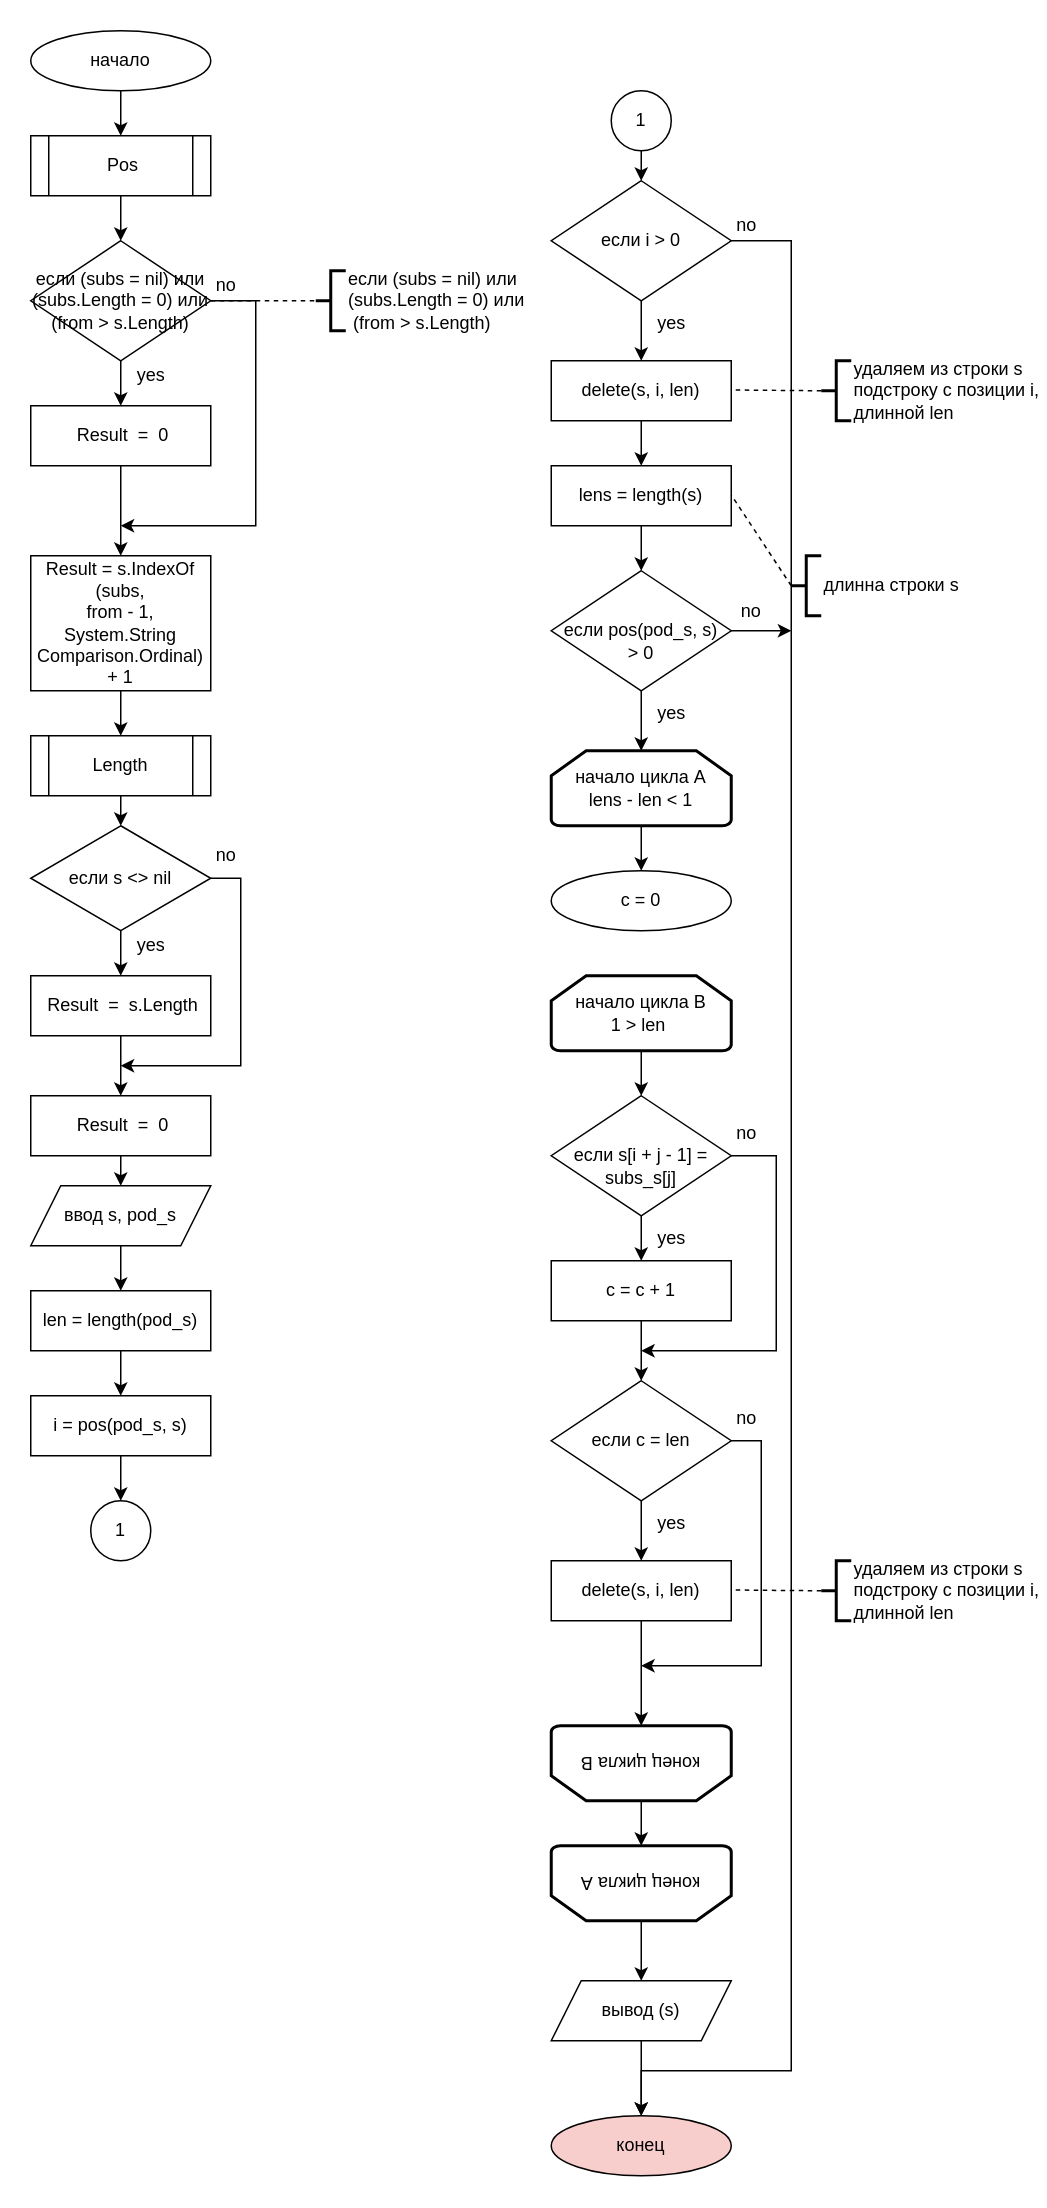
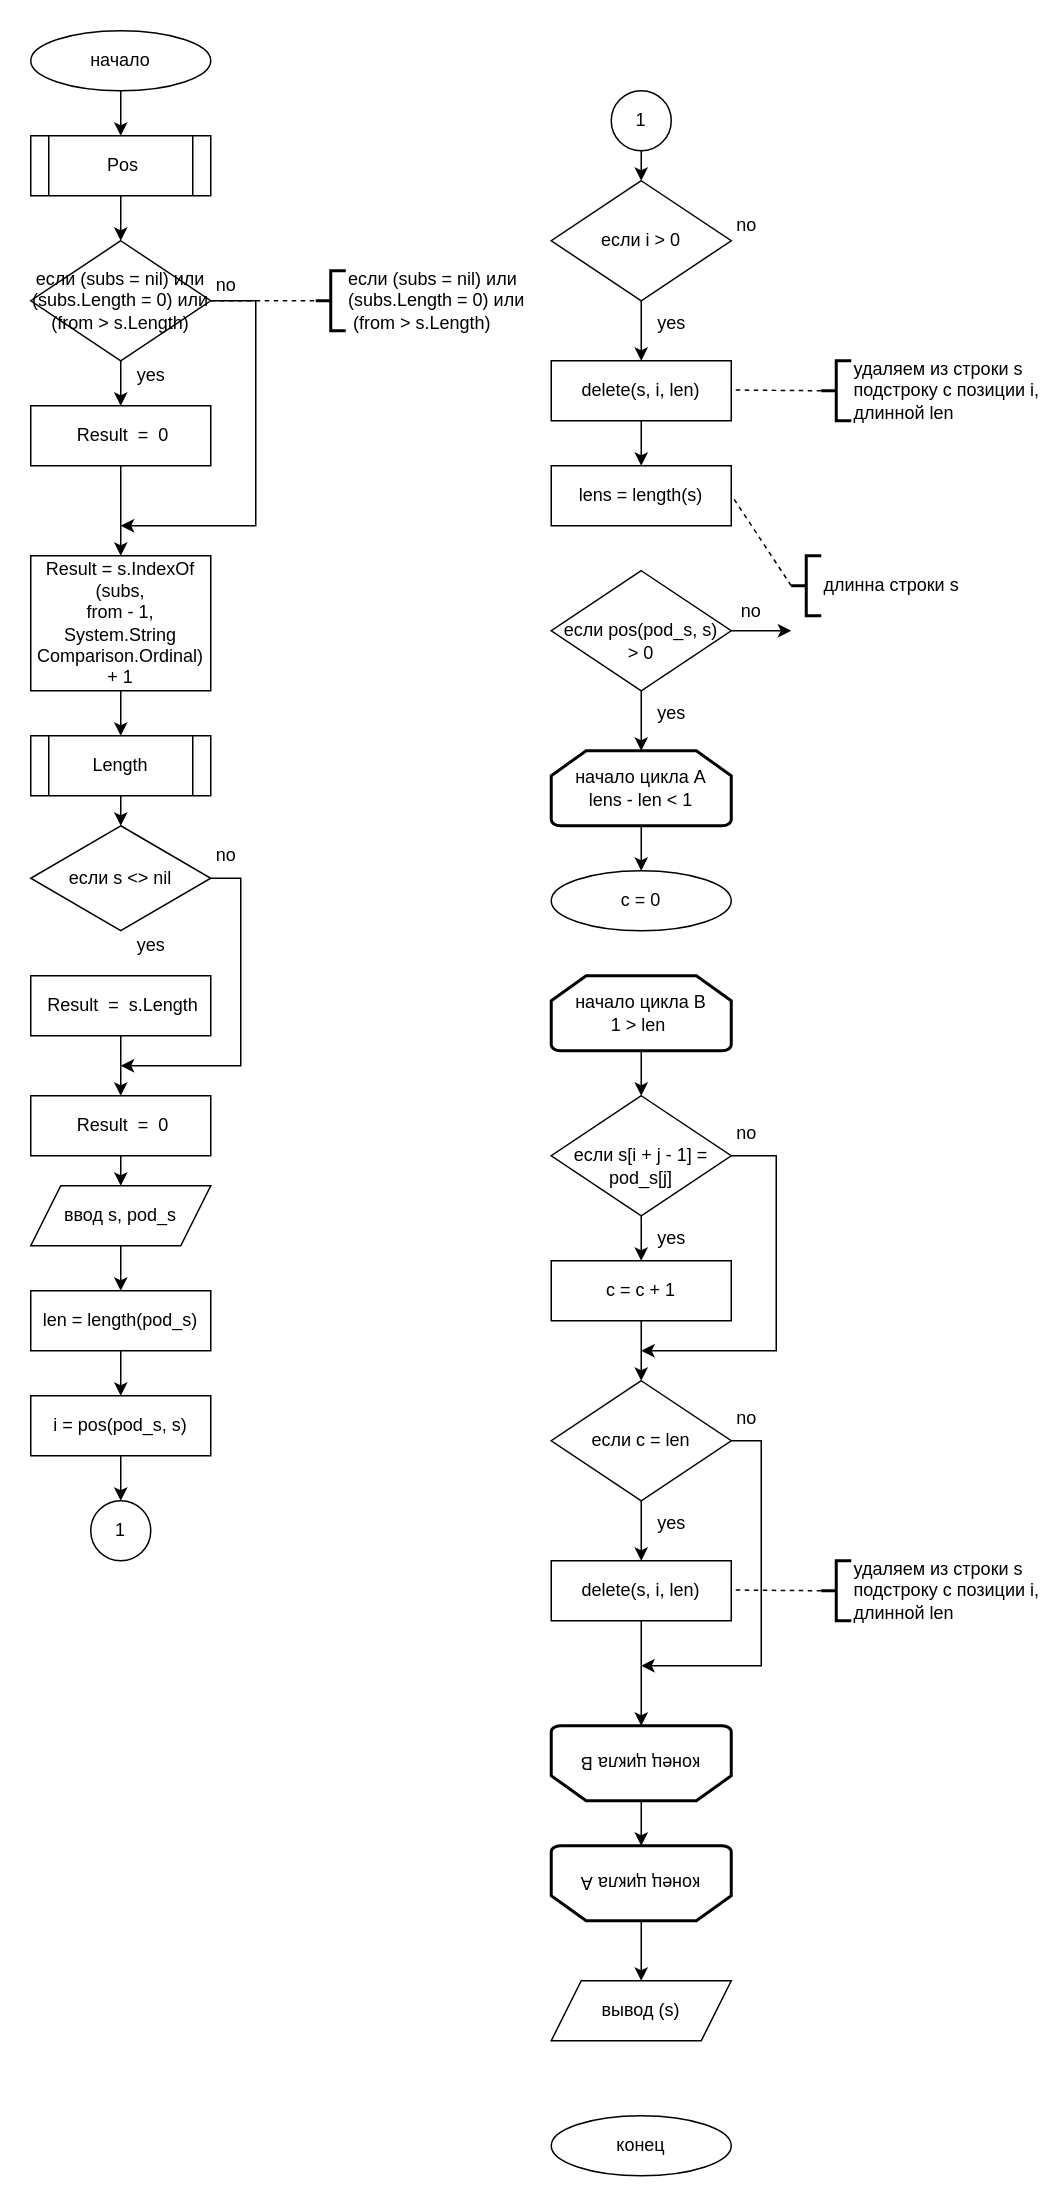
edge "lens = length(s)" -> "если pos(pod_s, s) > 0": removed
edge "если s <> nil" -> "Result = s.Length": removed
node "если s[i + j - 1] = subs_s[j]": label "если s[i + j - 1] = subs_s[j]" -> "если s[i + j - 1] = pod_s[j]"
edge "если i > 0" -> "конец": removed
edge "вывод (s)" -> "конец": removed
node "конец": fillcolor #f8cecc -> #ffffff
